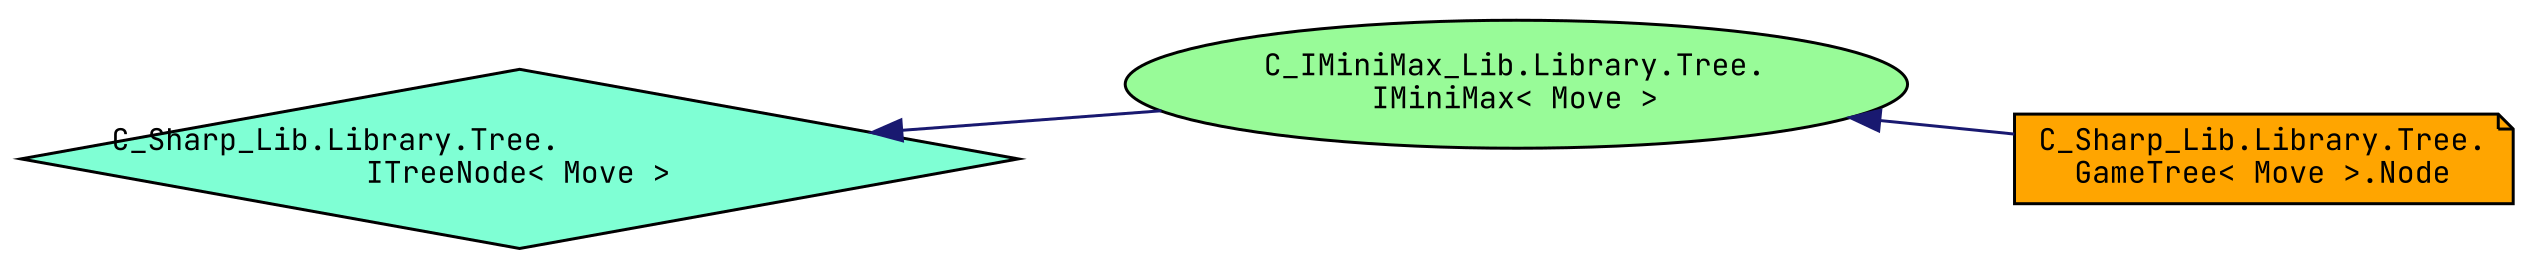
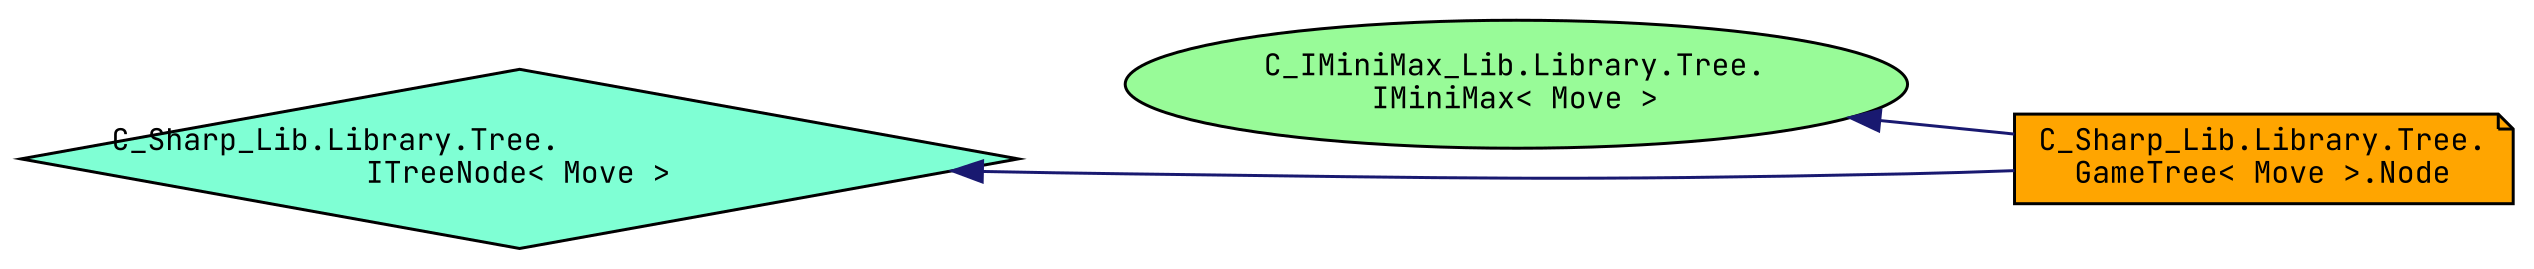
edge "C_IMiniMax_Lib.Library.Tree. IMiniMax< Move >" -> "C_Sharp_Lib.Library.Tree. ITreeNode< Move >": now "C_Sharp_Lib.Library.Tree. GameTree< Move >.Node" -> "C_Sharp_Lib.Library.Tree. ITreeNode< Move >"
